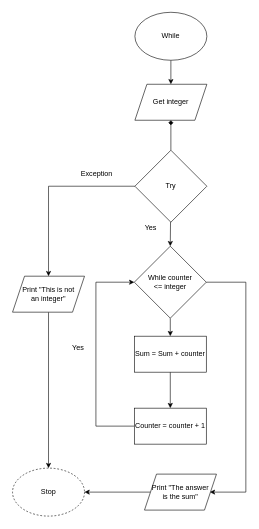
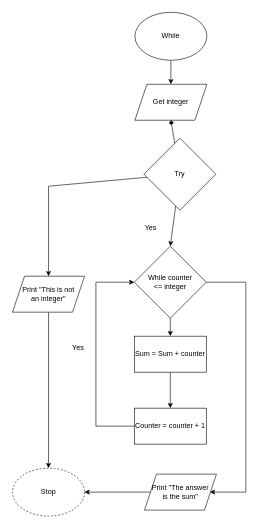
node "Exception": removed
node "Try": moved (171, 186) -> (180, 174)
